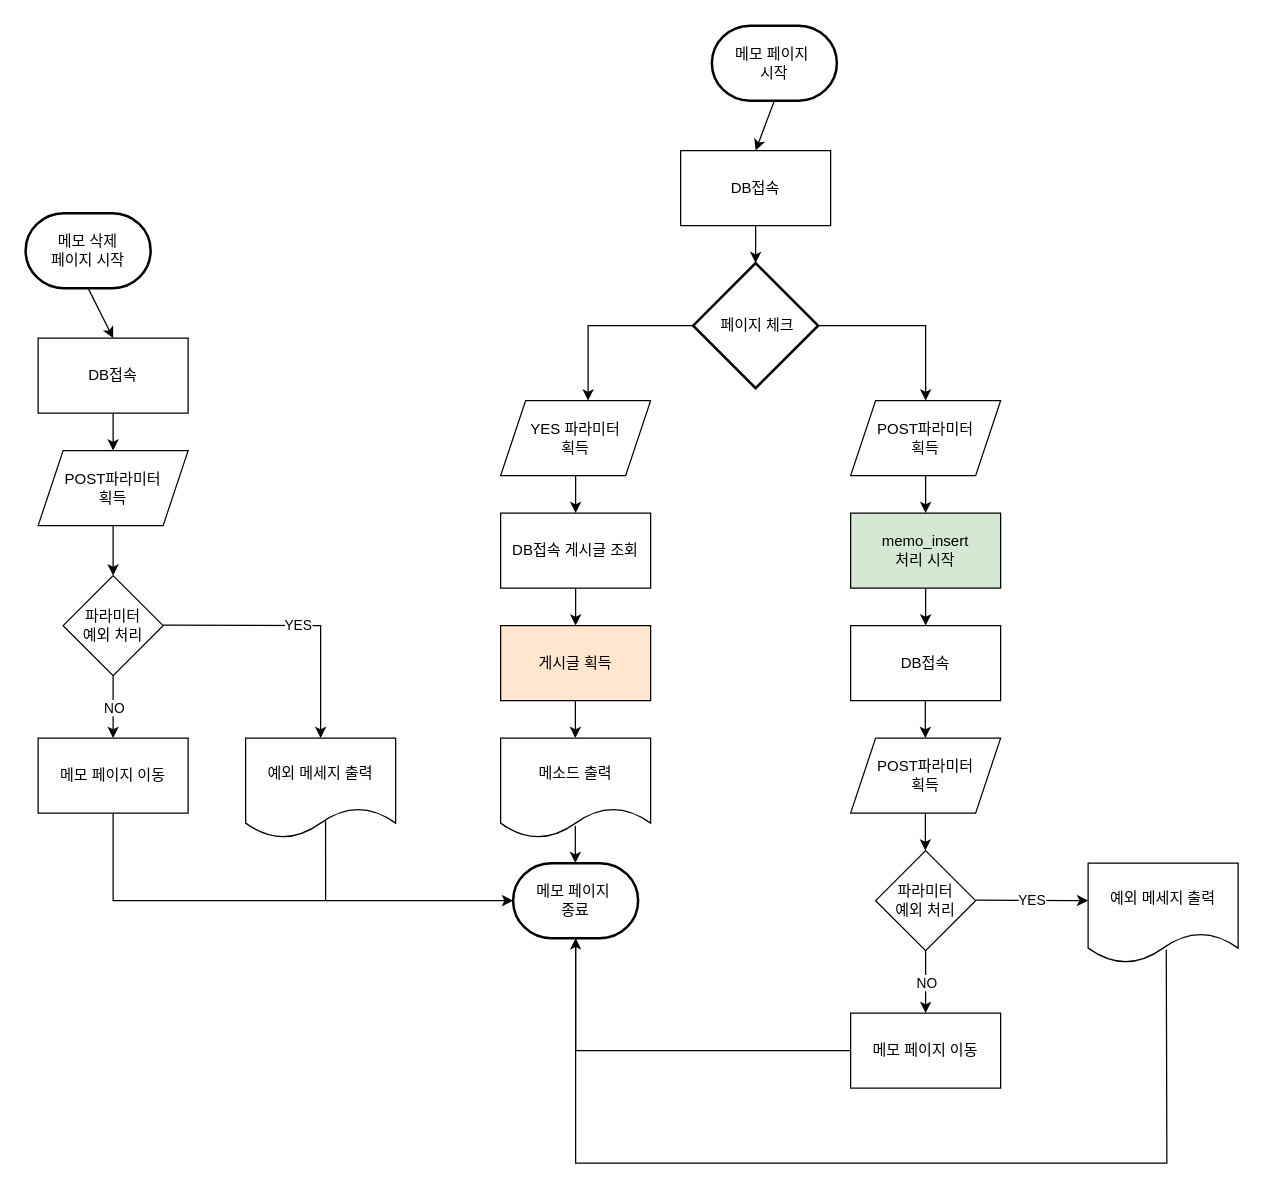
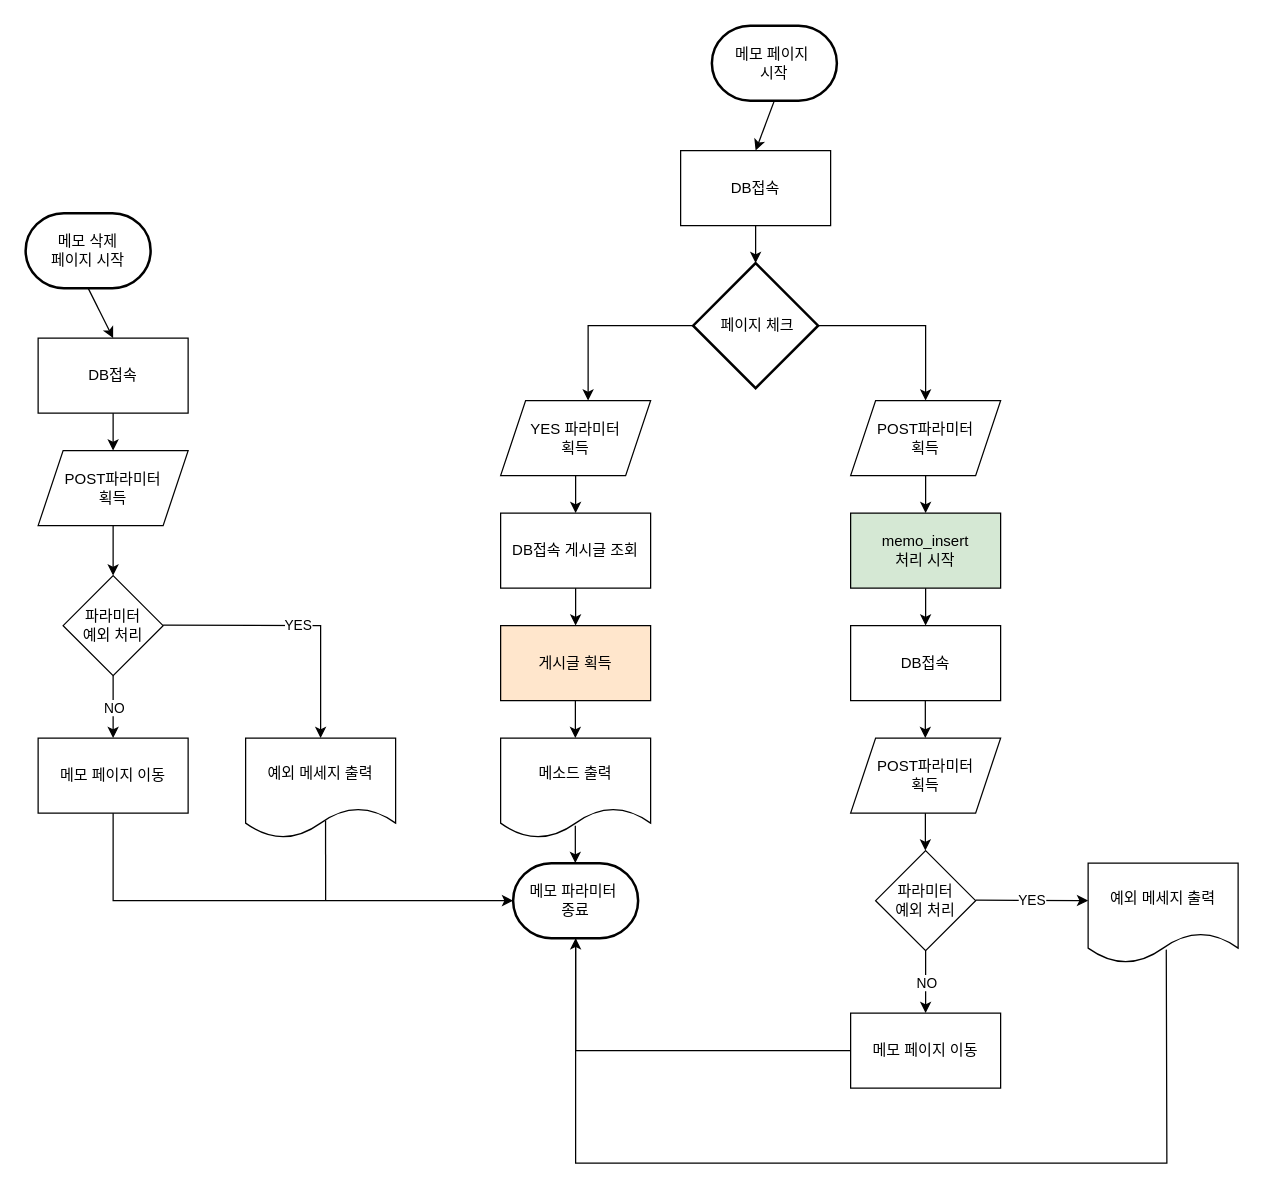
node "메모 페이지 종료": label "메모 페이지 종료" -> "메모 파라미터 종료"
